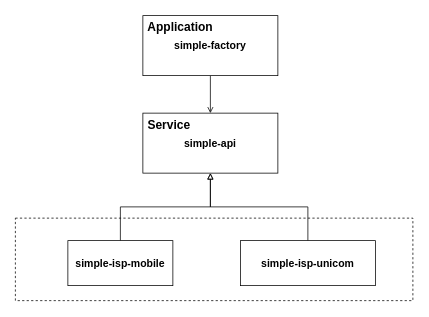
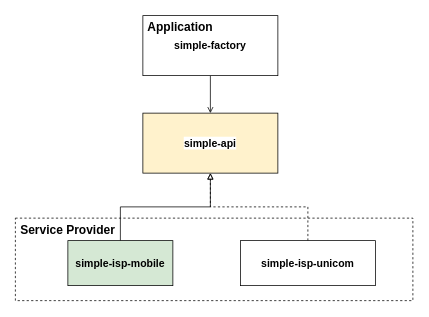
node "Service": removed
node "simple-api": fillcolor #ffffff -> #fff2cc
edge "simple-isp-unicom" -> "simple-api": style solid -> dashed
node "Service Provider": added
node "simple-isp-mobile": fillcolor #ffffff -> #d5e8d4
